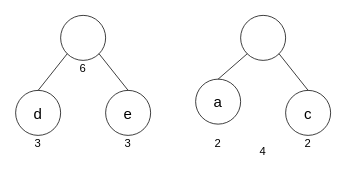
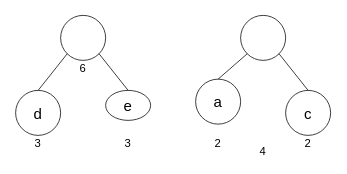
node "e": size 45x45 -> 45x30
